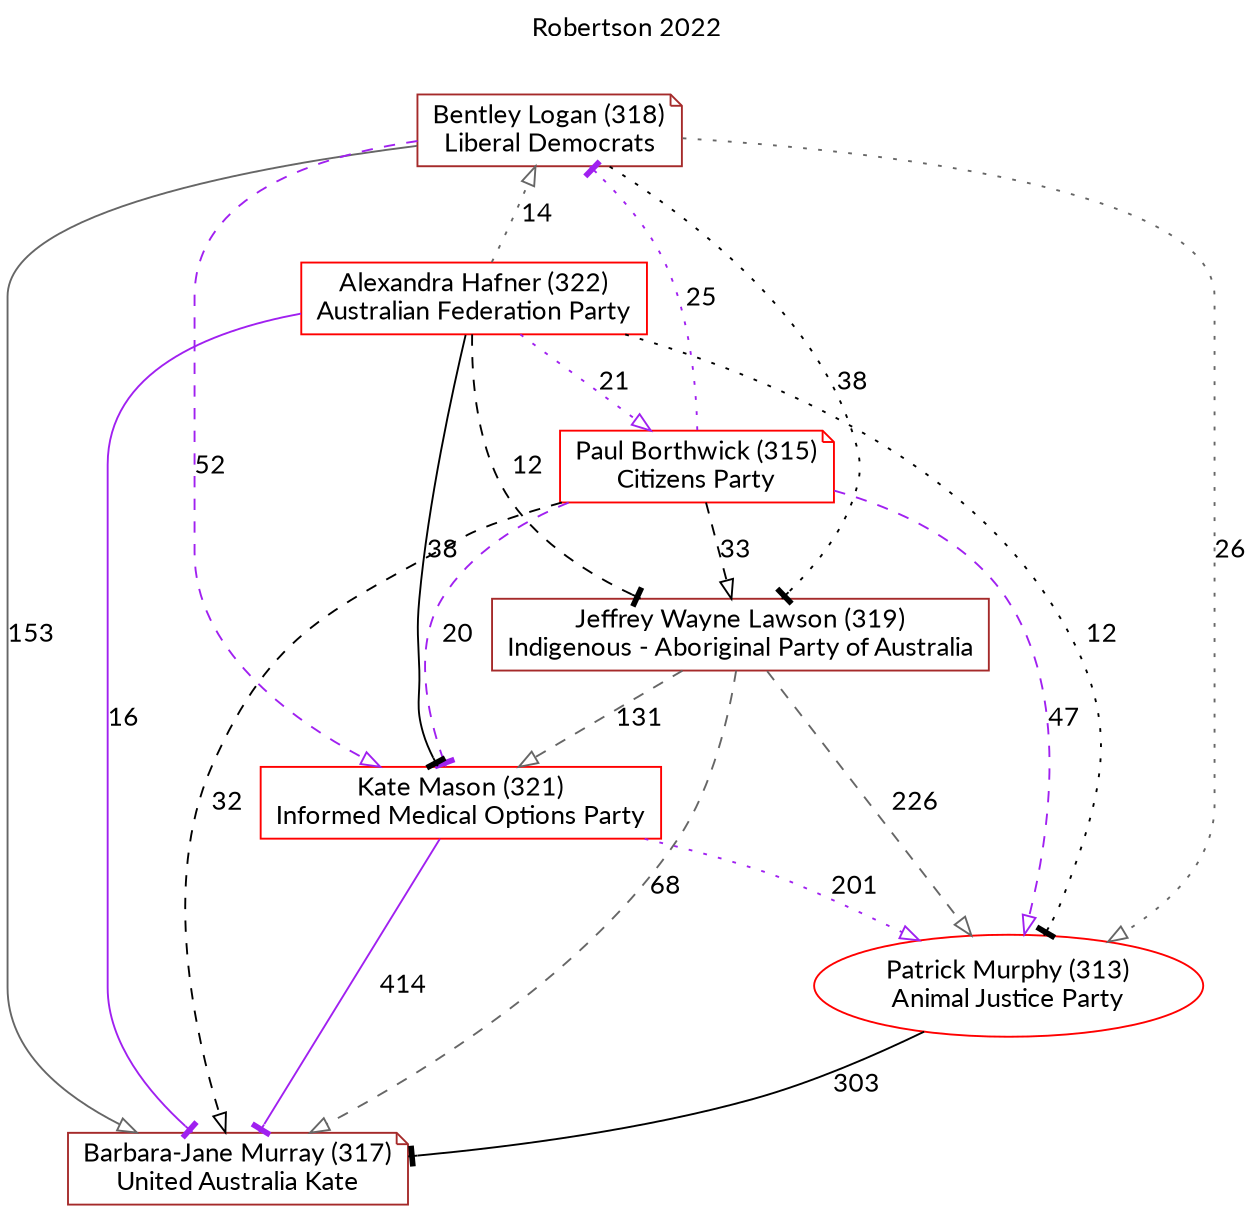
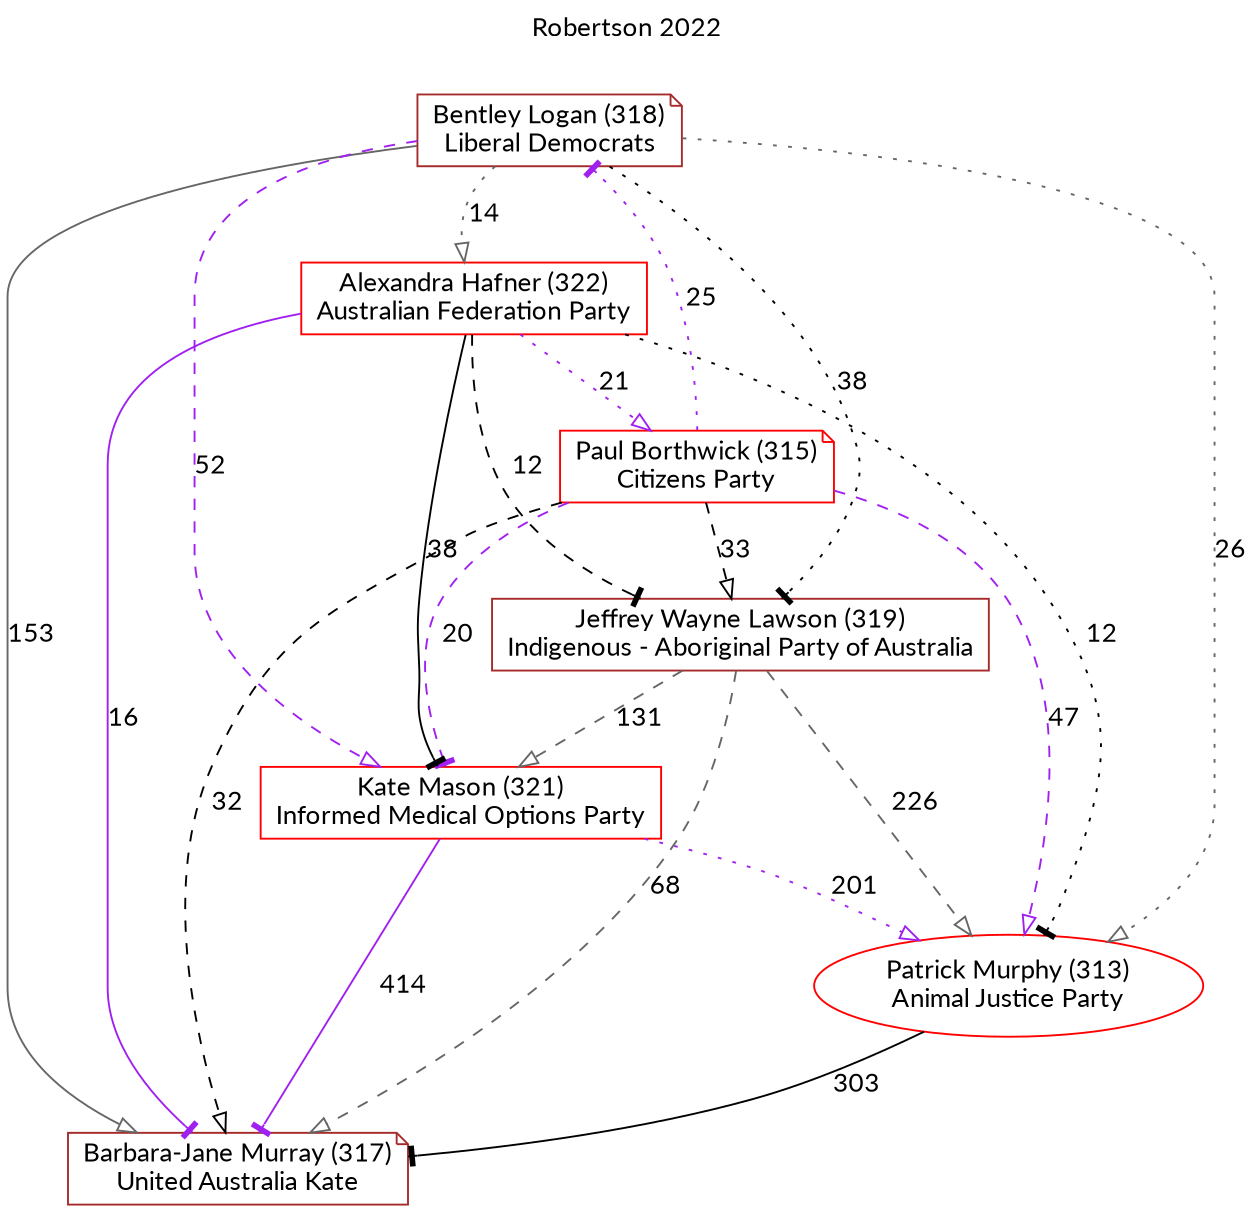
edge "Alexandra Hafner (322) Australian Federation Party" -> "Bentley Logan (318) Liberal Democrats": reversed
